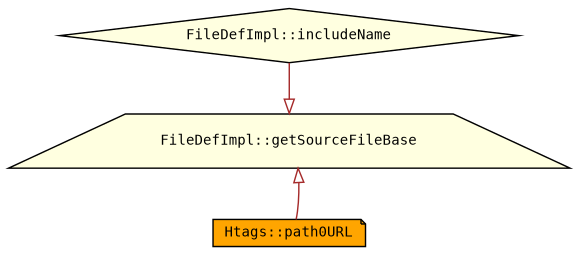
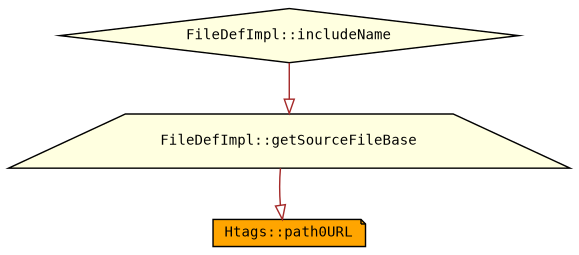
edge "Htags::path0URL" -> "FileDefImpl::getSourceFileBase": reversed
